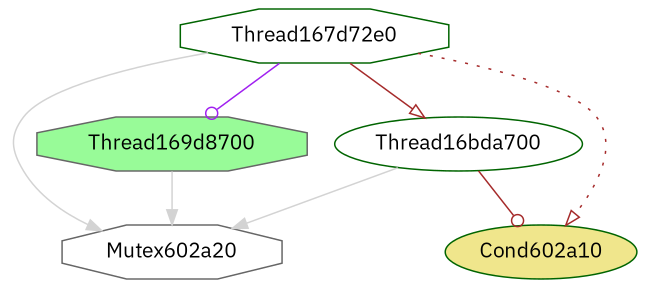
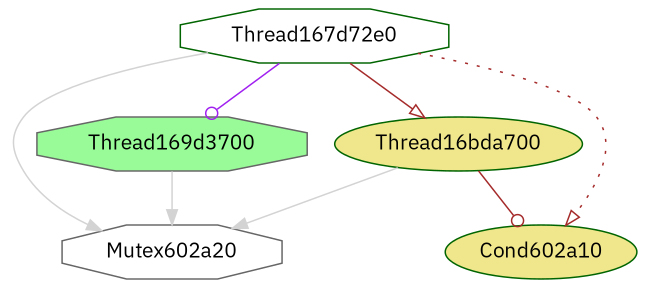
node "Thread169d8700": label "Thread169d8700" -> "Thread169d3700"
node "Thread16bda700": fillcolor white -> khaki
